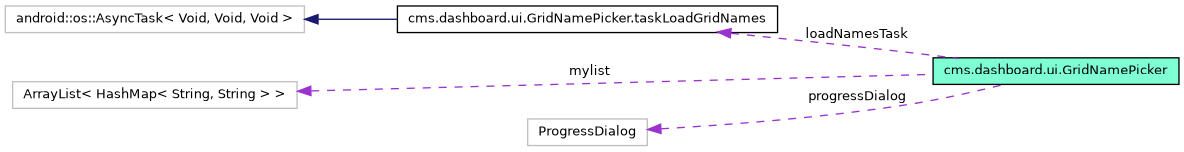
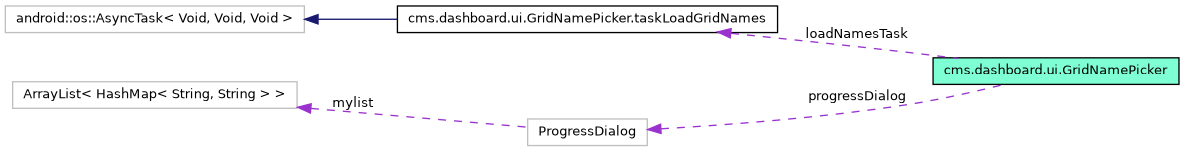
edge "cms.dashboard.ui.GridNamePicker" -> "ArrayList< HashMap< String, String > >": now "ProgressDialog" -> "ArrayList< HashMap< String, String > >"
